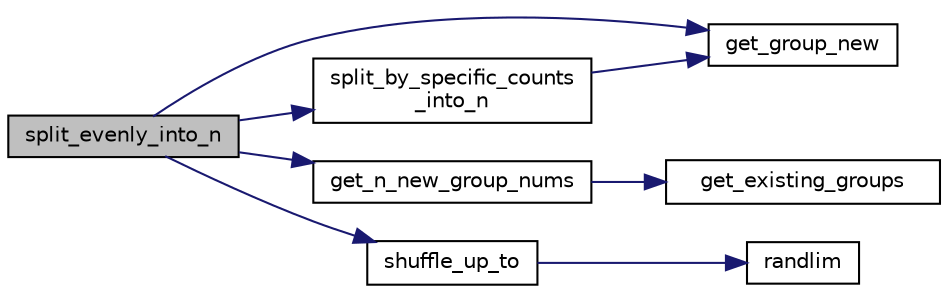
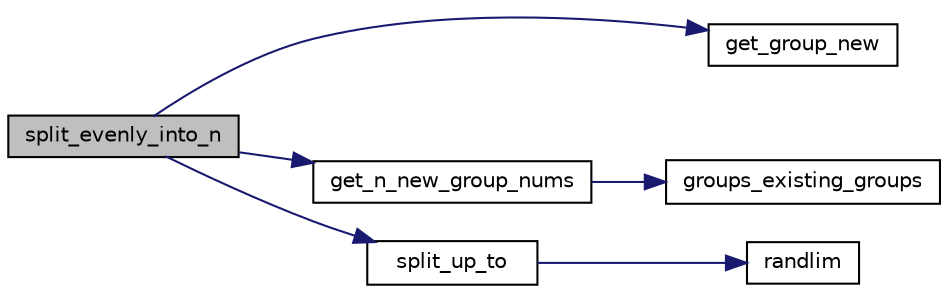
node "split_by_specific_counts _into_n": removed
node "get_existing_groups": label "get_existing_groups" -> "groups_existing_groups"
node "shuffle_up_to": label "shuffle_up_to" -> "split_up_to"
